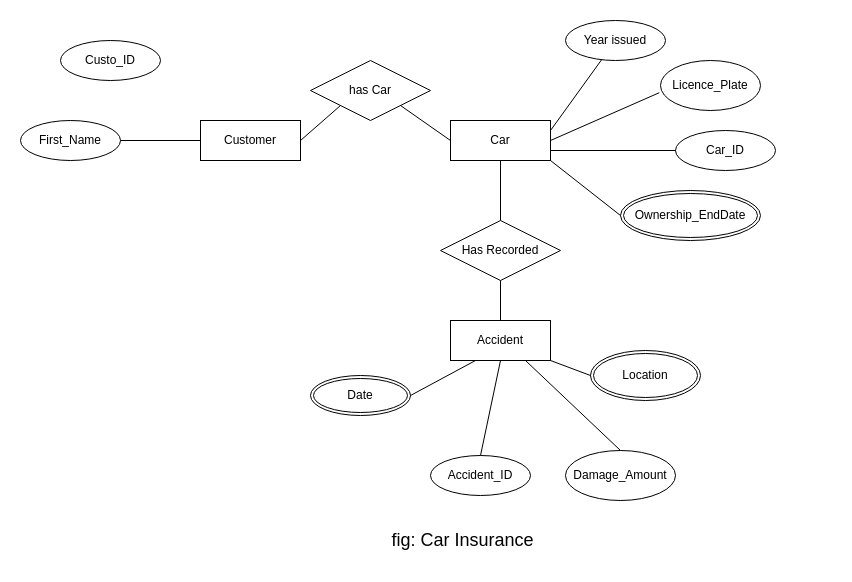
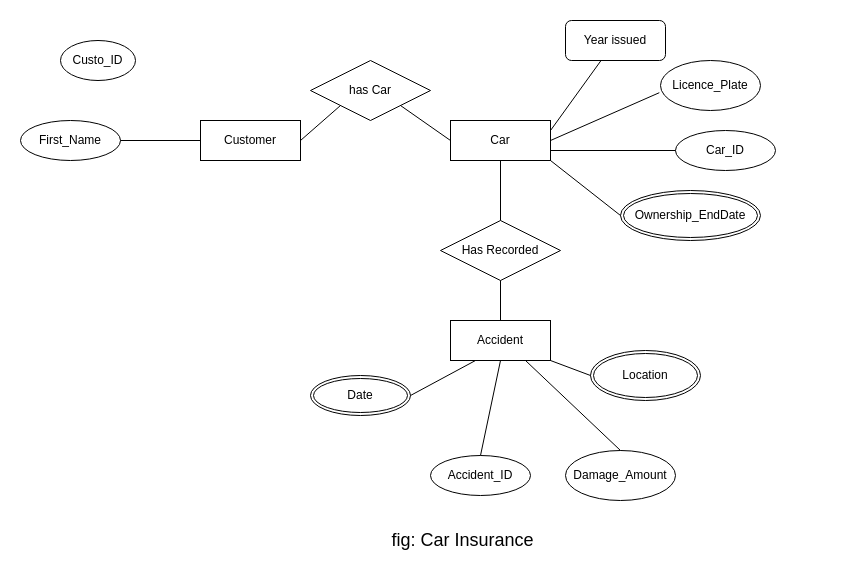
node "Year issued": shape ellipse -> rounded rectangle
node "Custo_ID": size 100x40 -> 75x40
